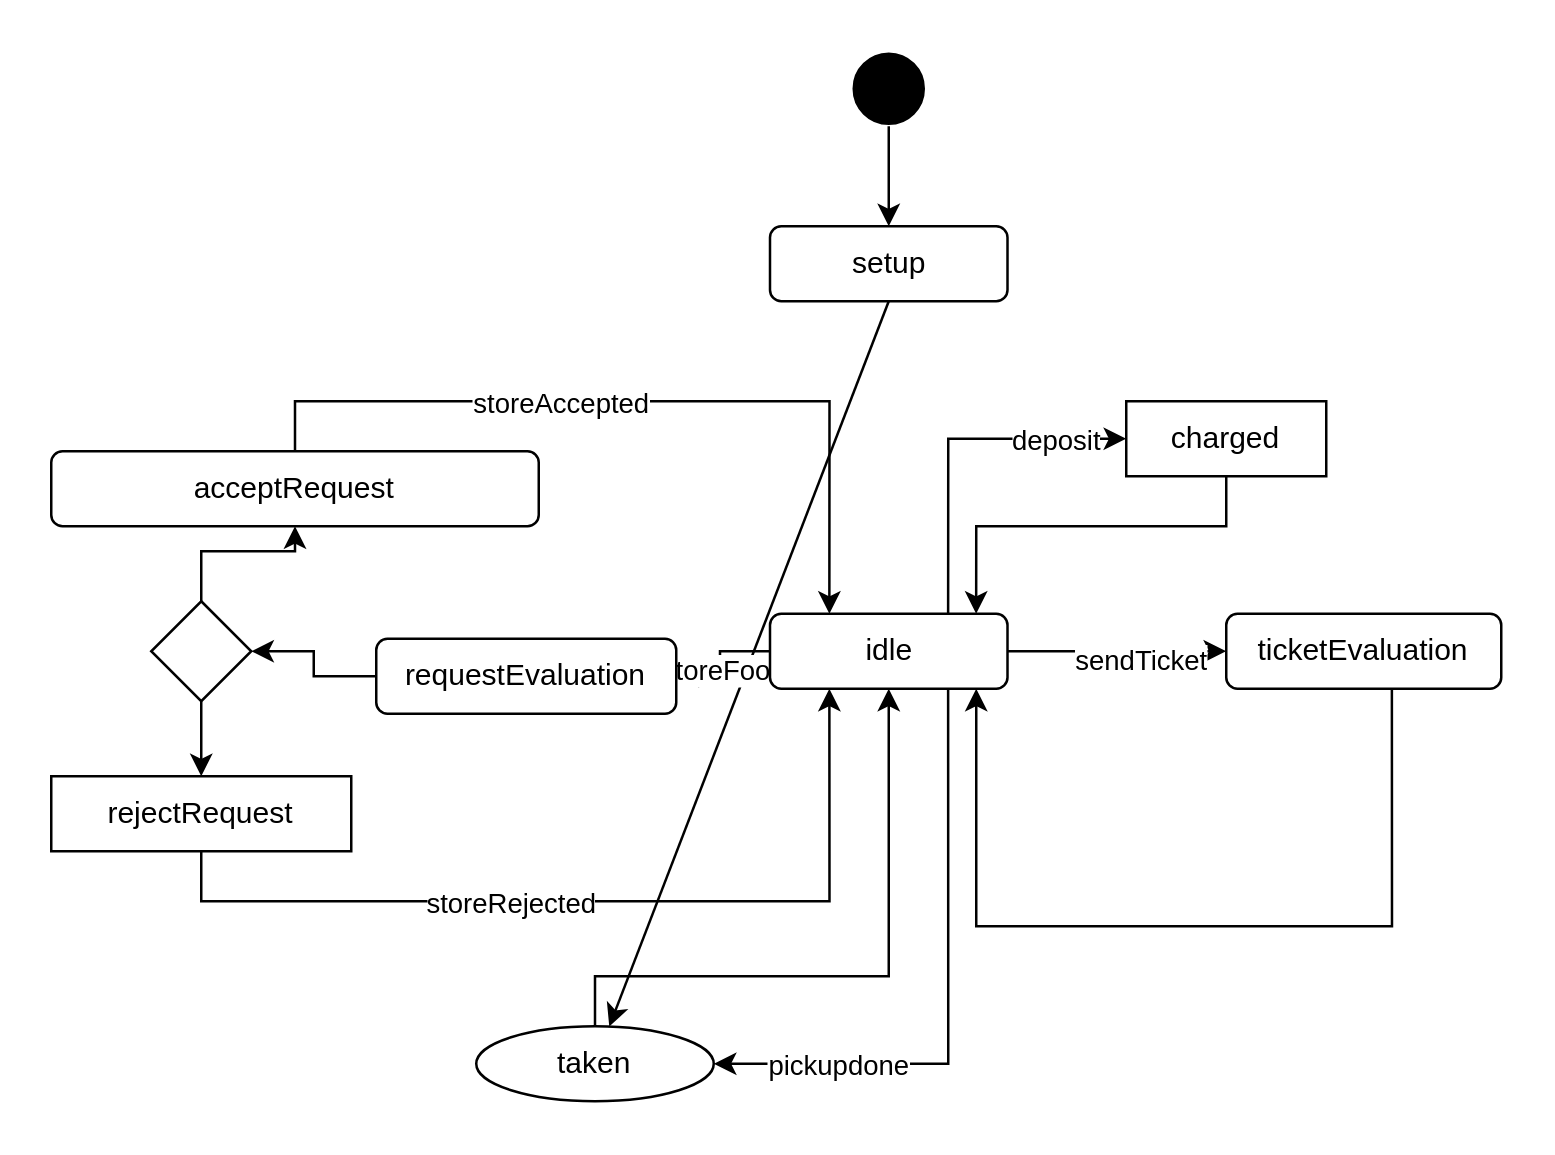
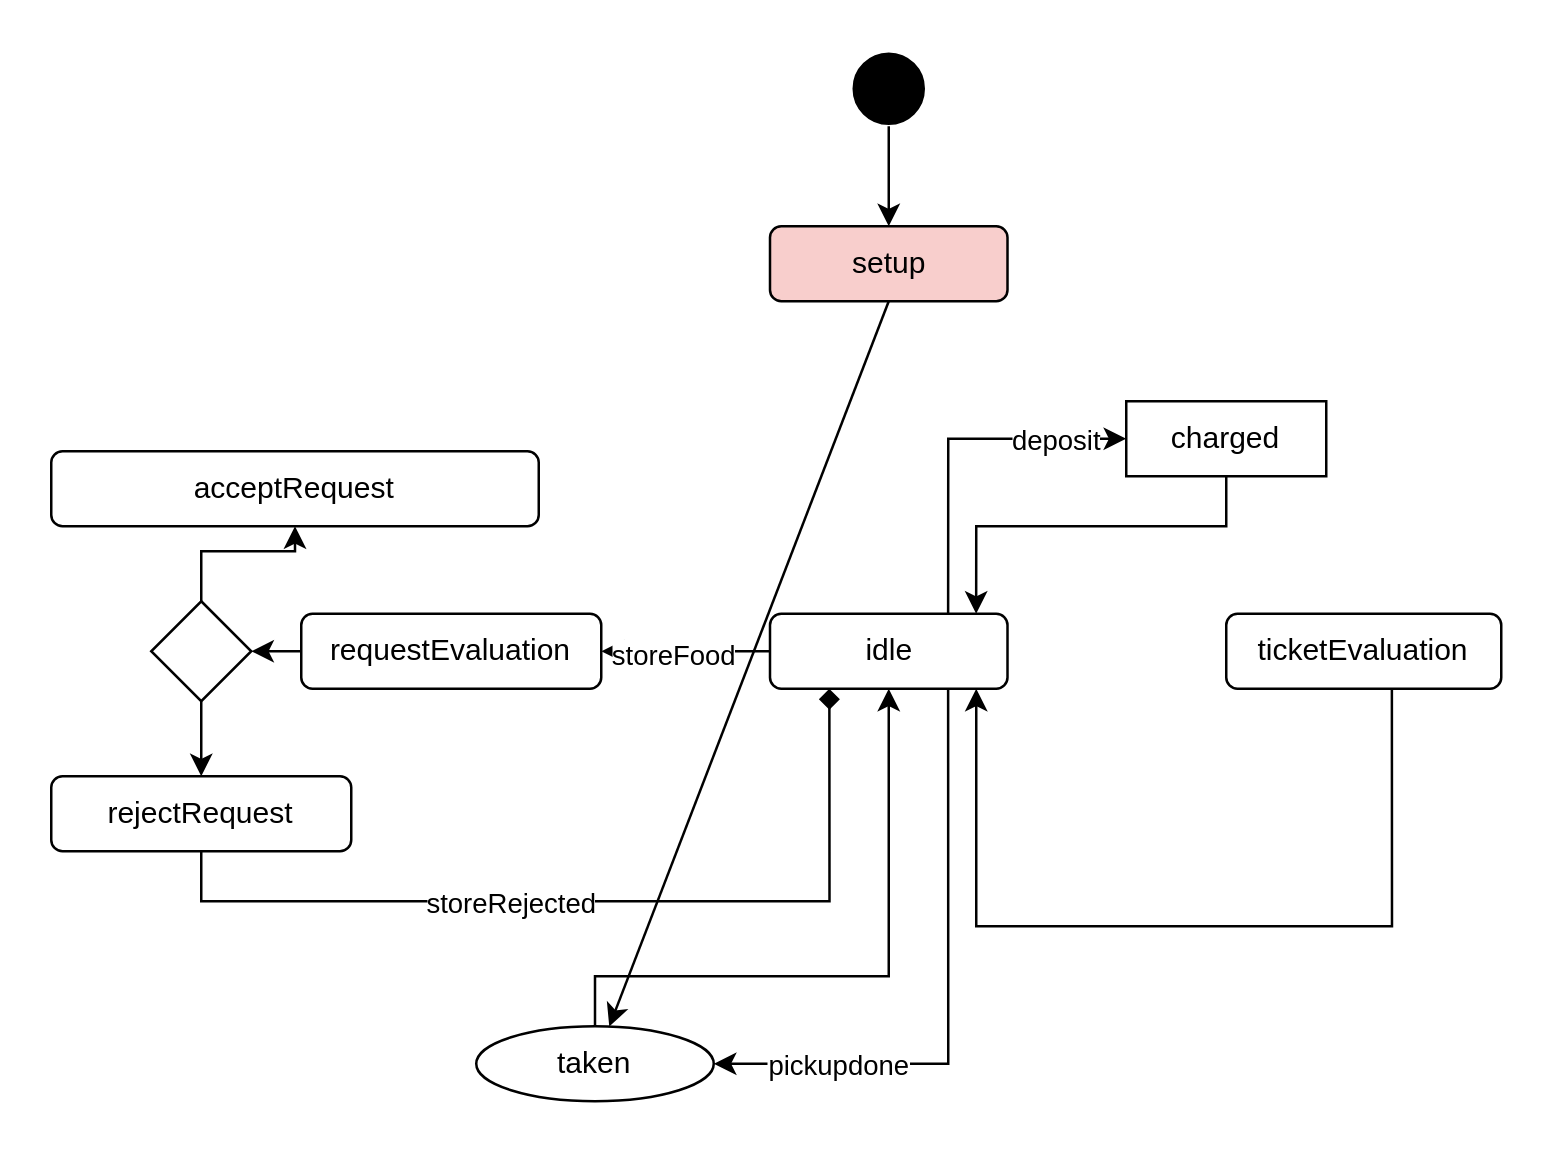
node "setup": fillcolor #ffffff -> #f8cecc
edge "acceptRequest" -> "idle": removed, label "storeAccepted"
edge "idle" -> "ticketEvaluation": removed, label "sendTicket"
node "requestEvaluation": moved (526, 676) -> (451, 651)
edge "rejectRequest" -> "idle": arrowhead classic -> diamond
node "rejectRequest": shape rectangle -> rounded rectangle
